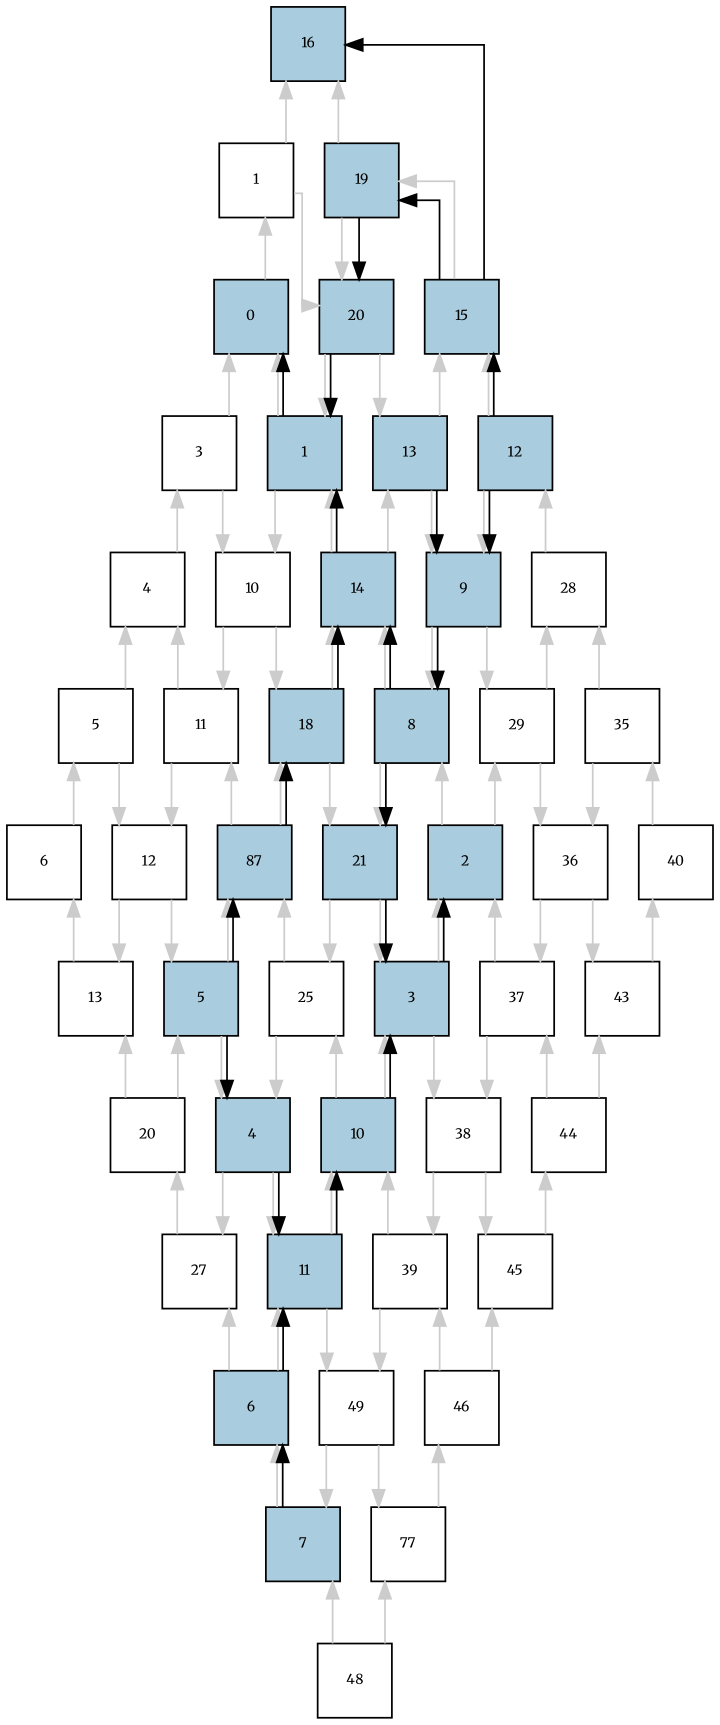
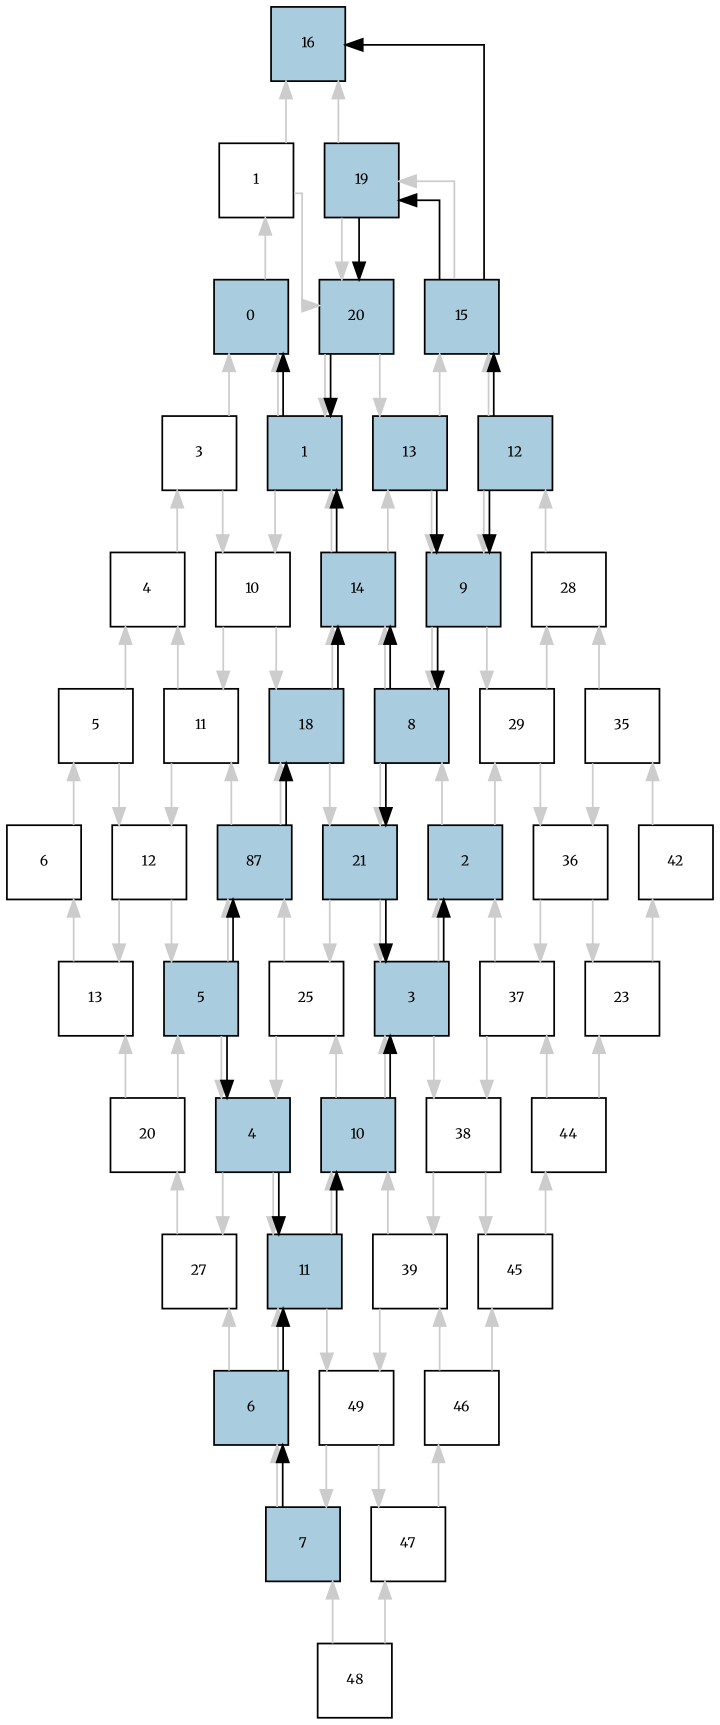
node "40": label "40" -> "42"
node "43": label "43" -> "23"
node "77": label "77" -> "47"
